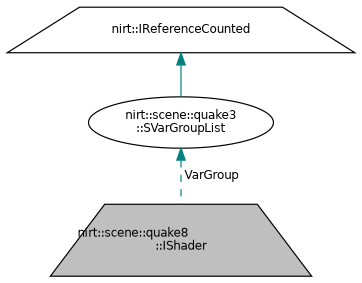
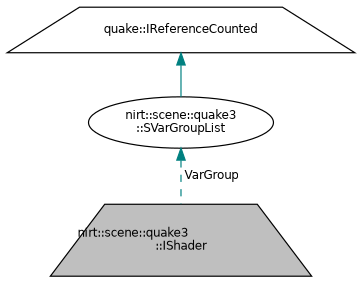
node "nirt::IReferenceCounted": label "nirt::IReferenceCounted" -> "quake::IReferenceCounted"
node "nirt::scene::quake8 ::IShader": label "nirt::scene::quake8 ::IShader" -> "nirt::scene::quake3 ::IShader"
